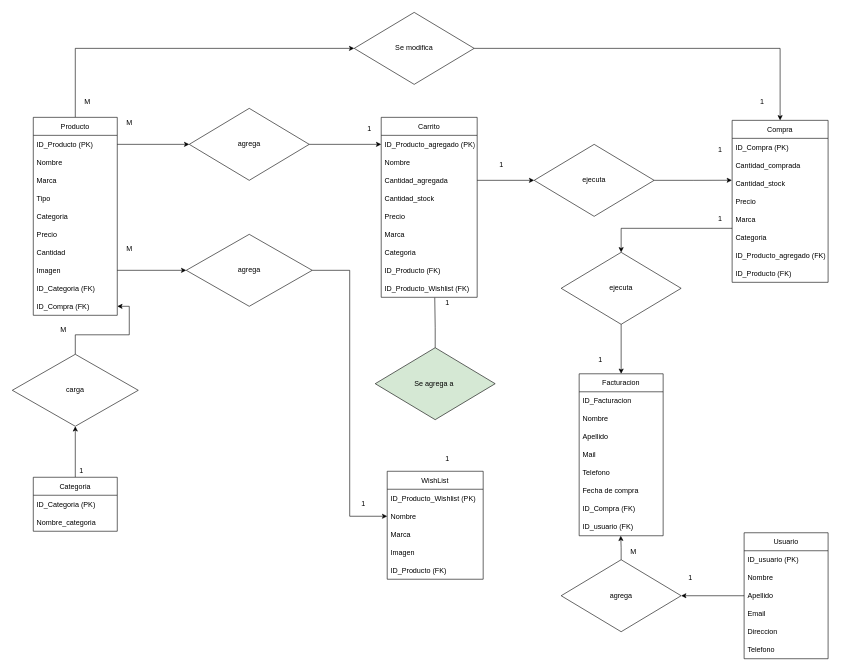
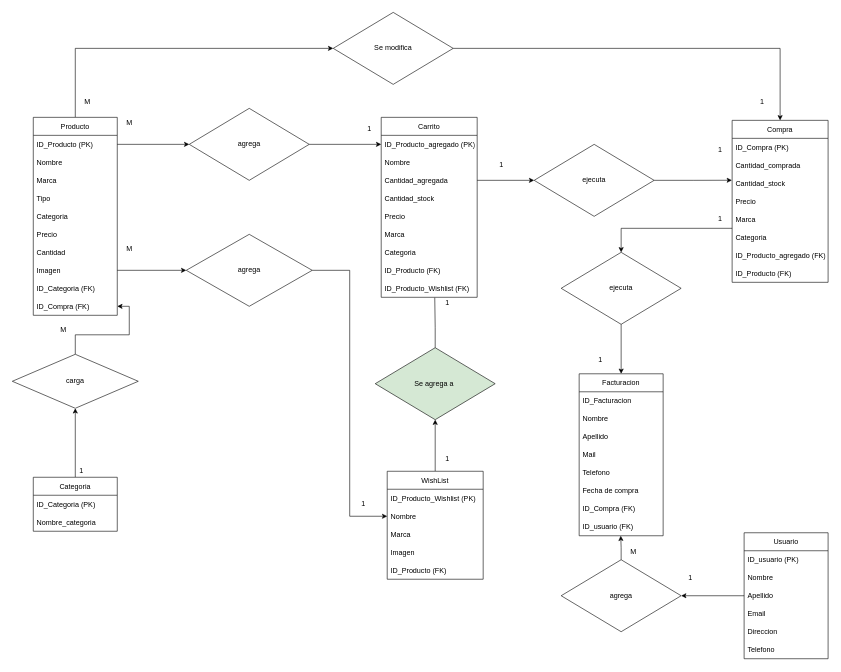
node "Se modifica": moved (414, 48) -> (393, 48)
node "carga": size 126x72 -> 126x54
edge "WishList" -> "Se agrega a": added
